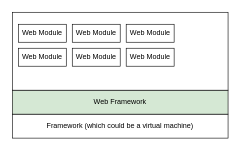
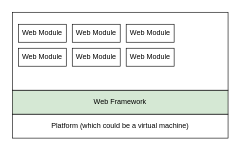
node "Framework (which could be a virtual machine)": label "Framework (which could be a virtual machine)" -> "Platform (which could be a virtual machine)"
